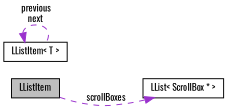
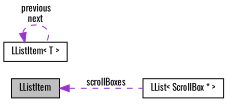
edge "LListItem" -> "LList< ScrollBox * >": reversed
